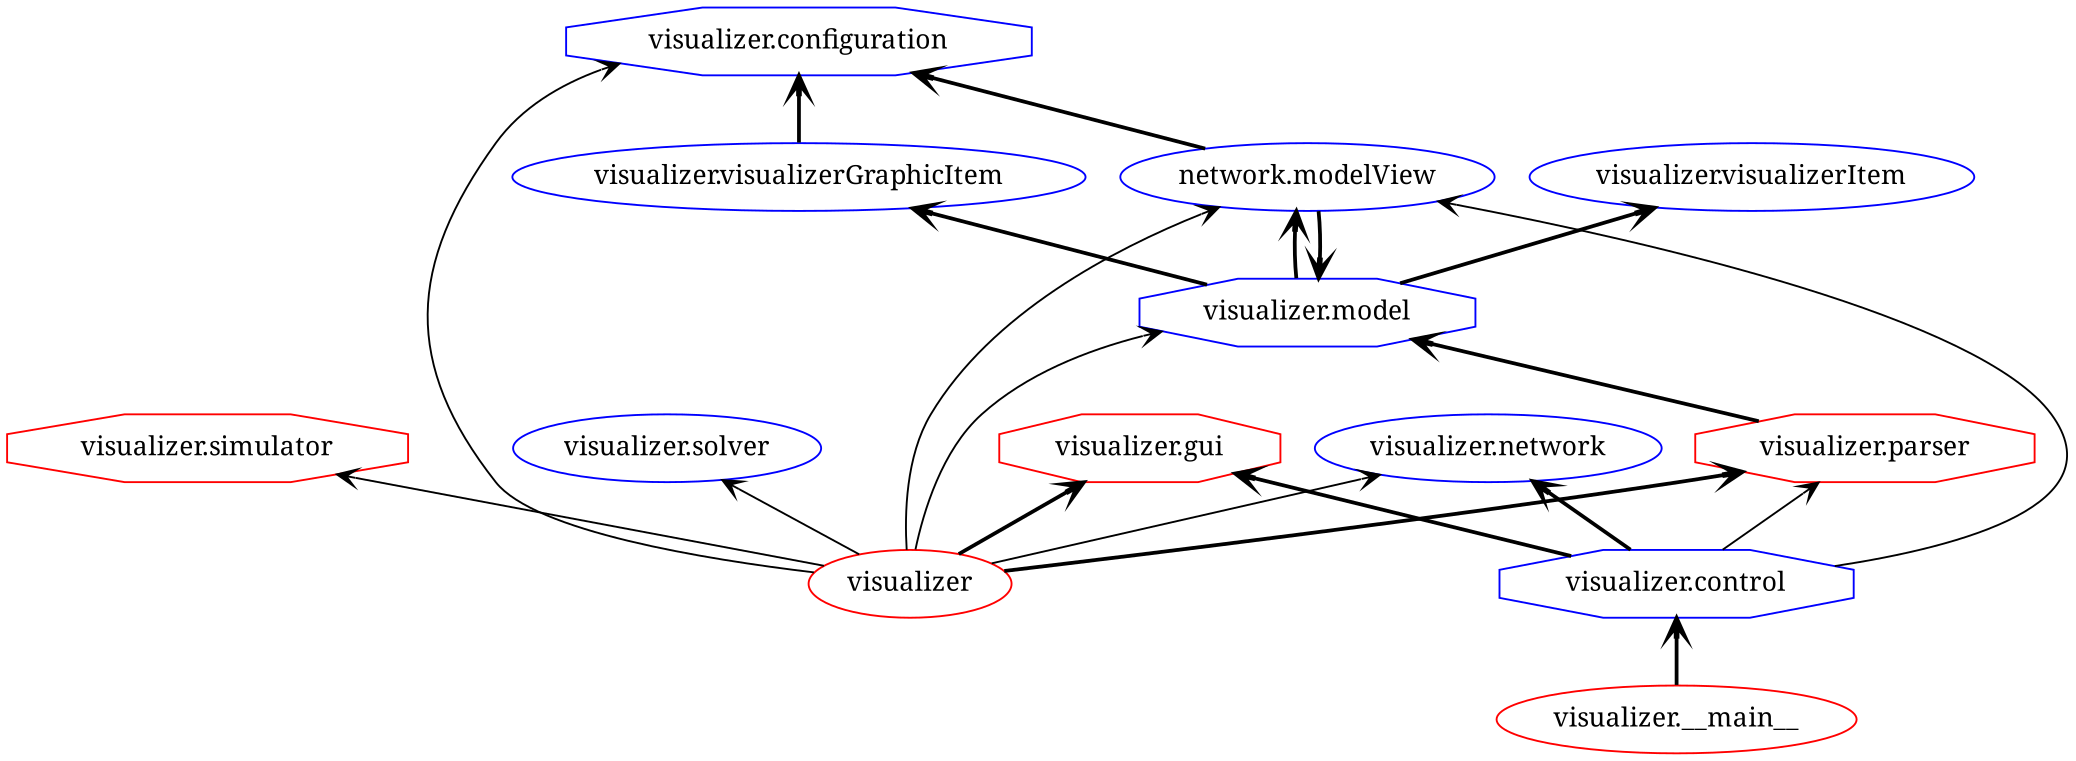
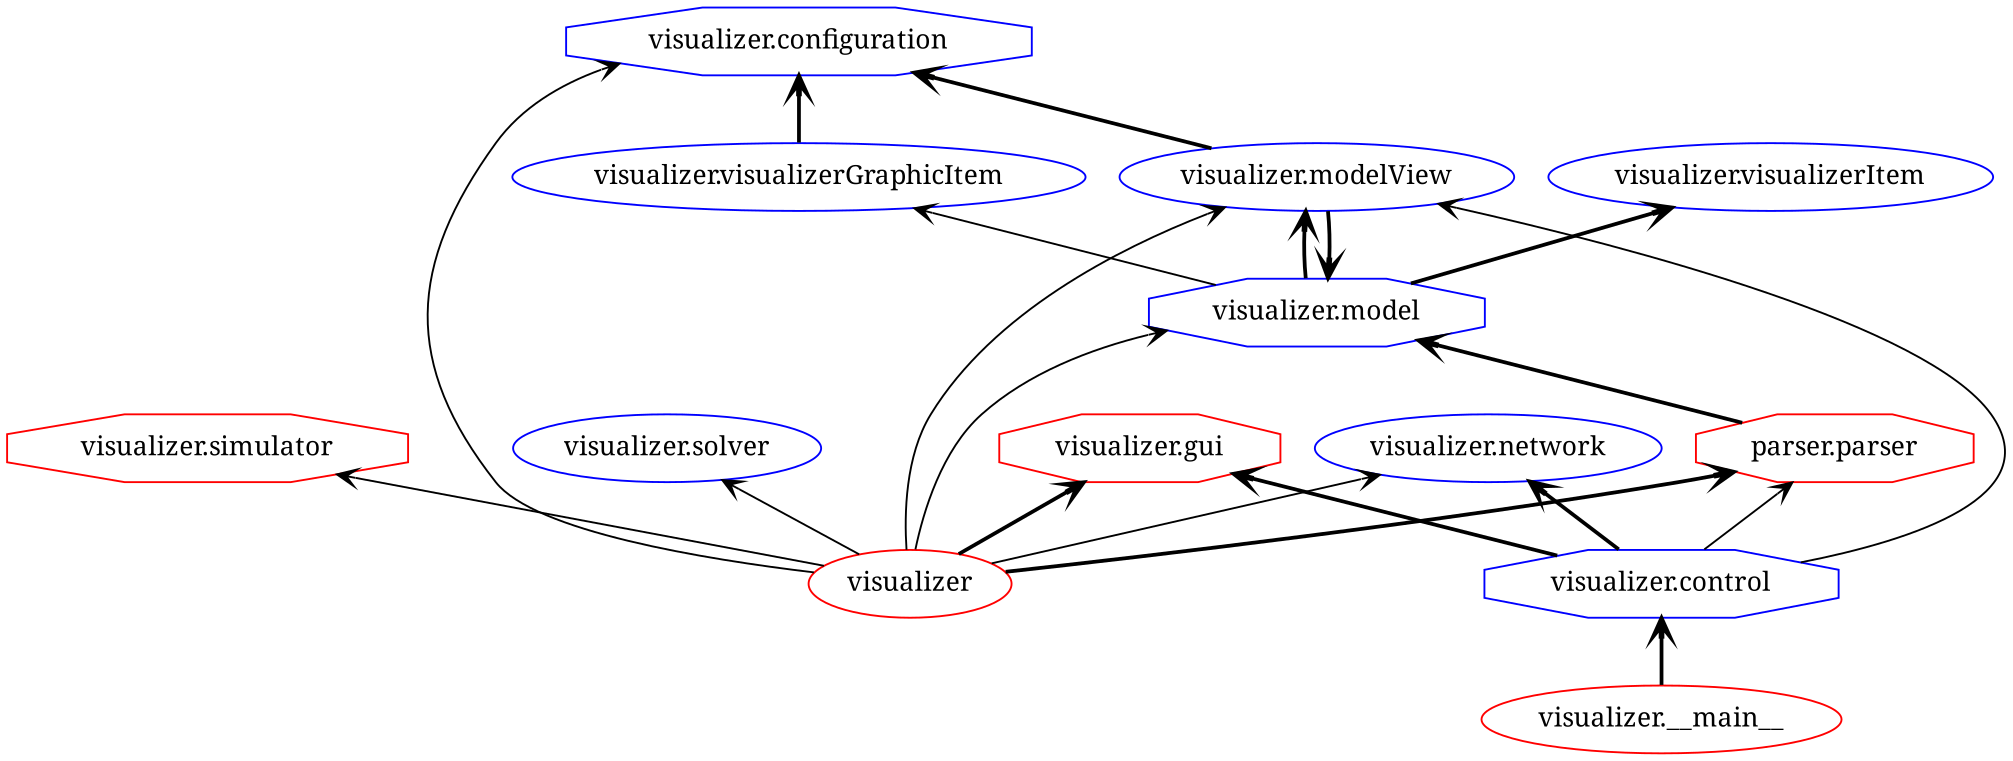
node "network.modelView": label "network.modelView" -> "visualizer.modelView"
edge "visualizer.model" -> "visualizer.visualizerGraphicItem": style bold -> solid
node "visualizer.parser": label "visualizer.parser" -> "parser.parser"
